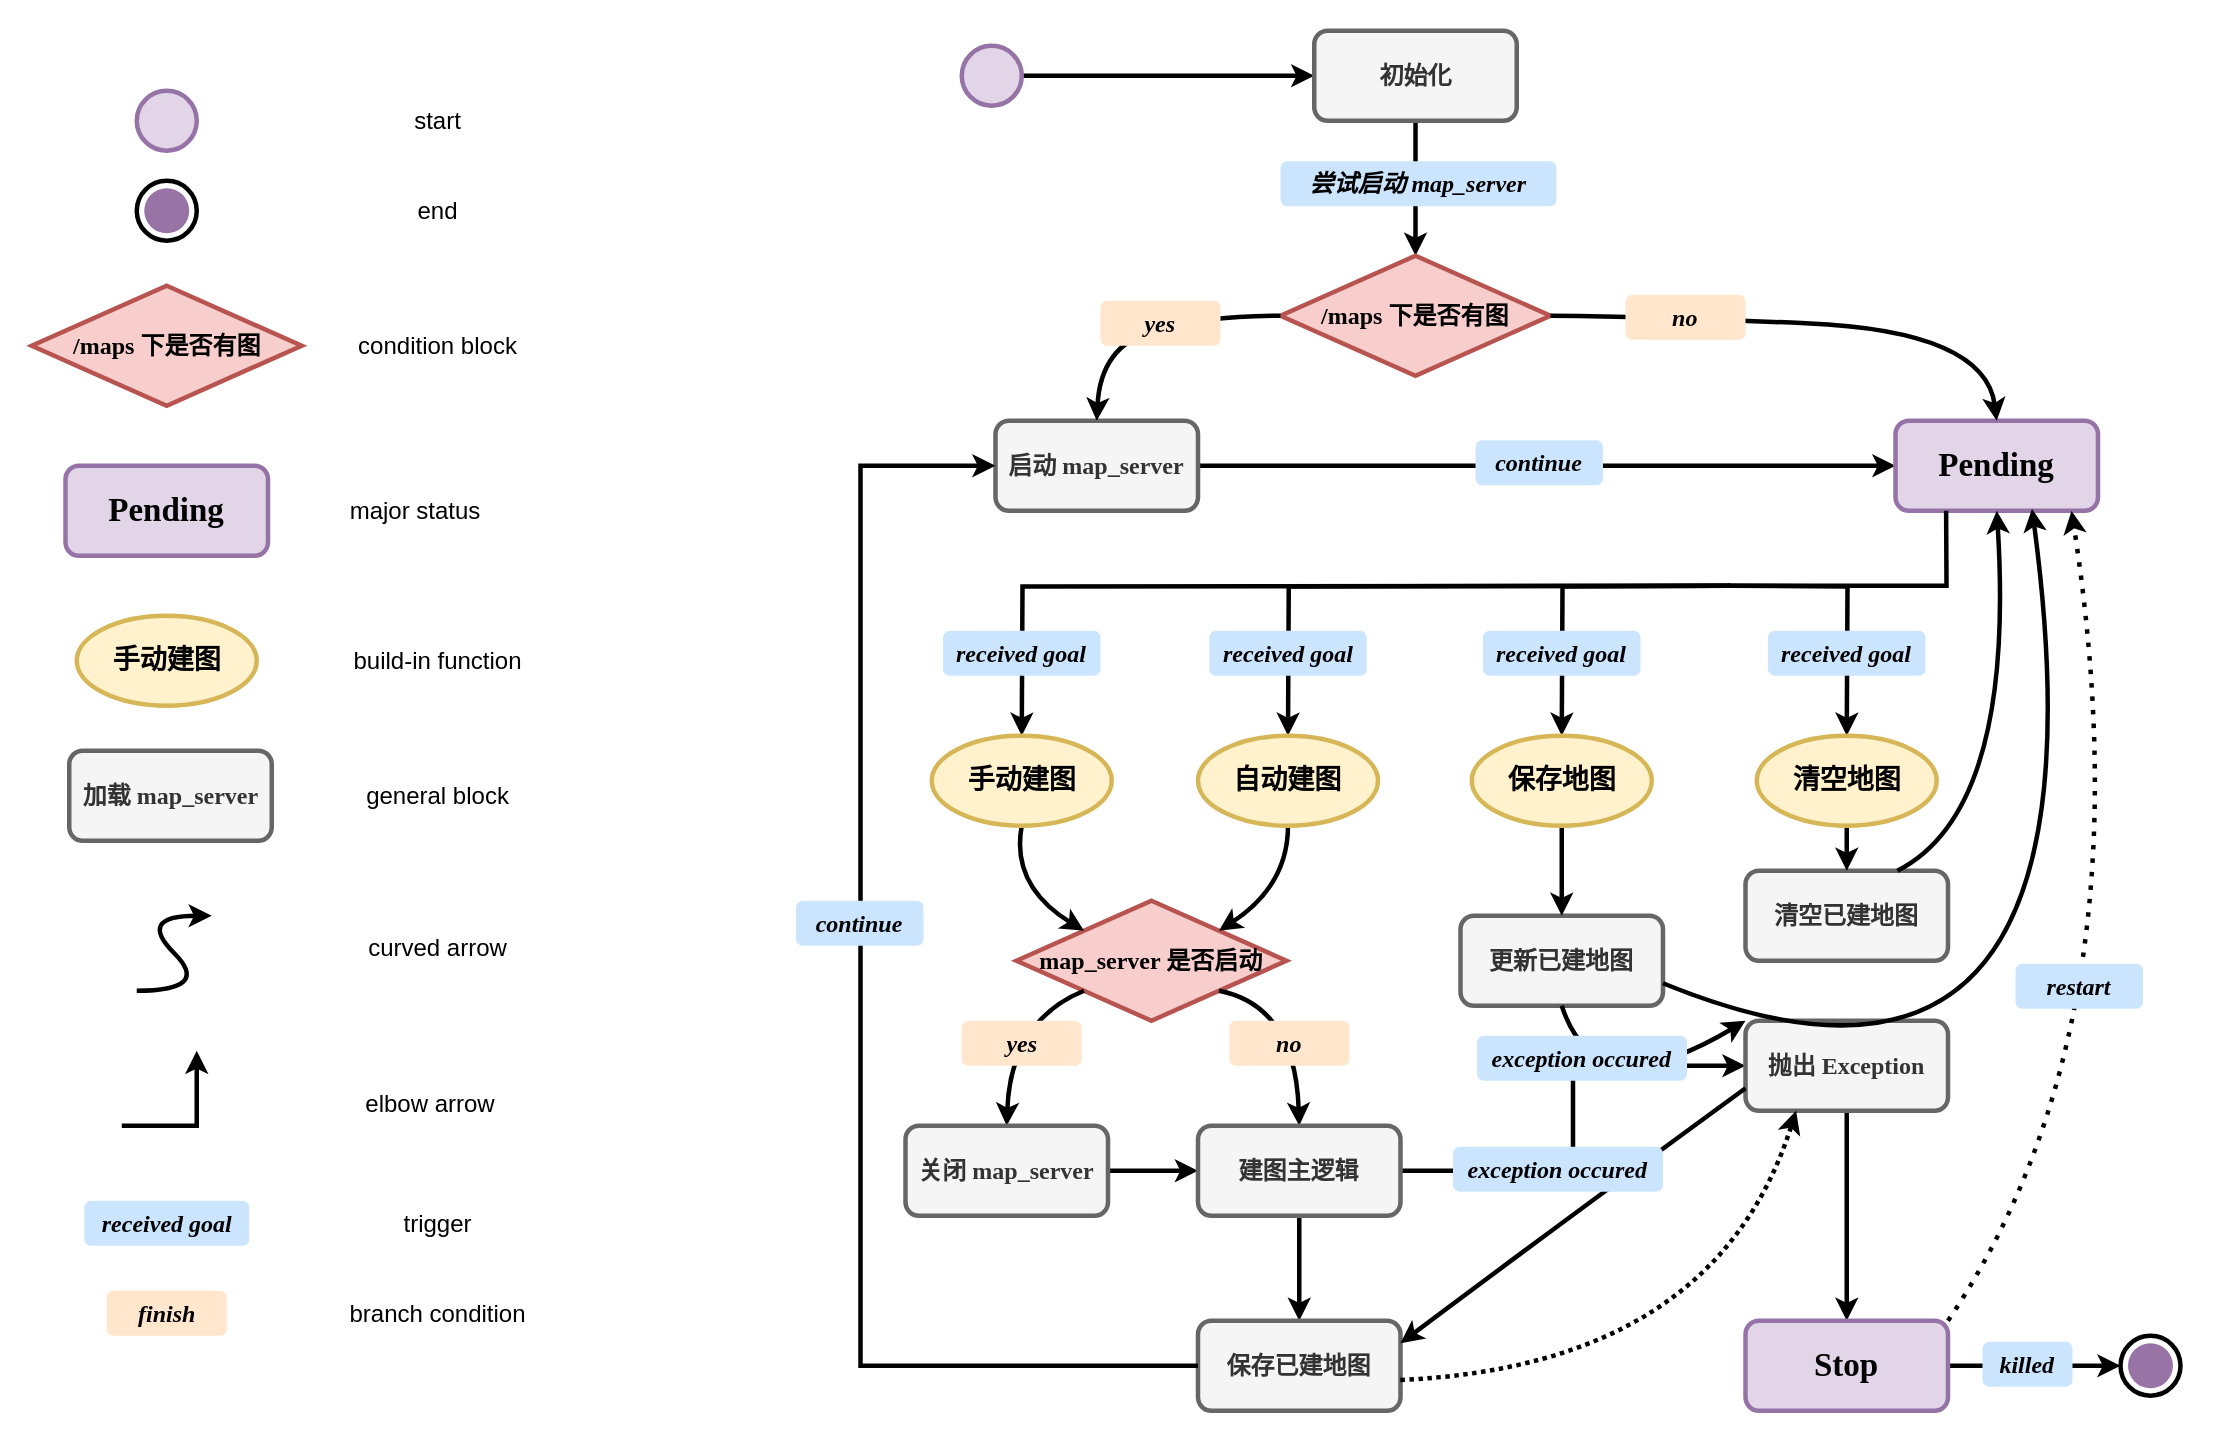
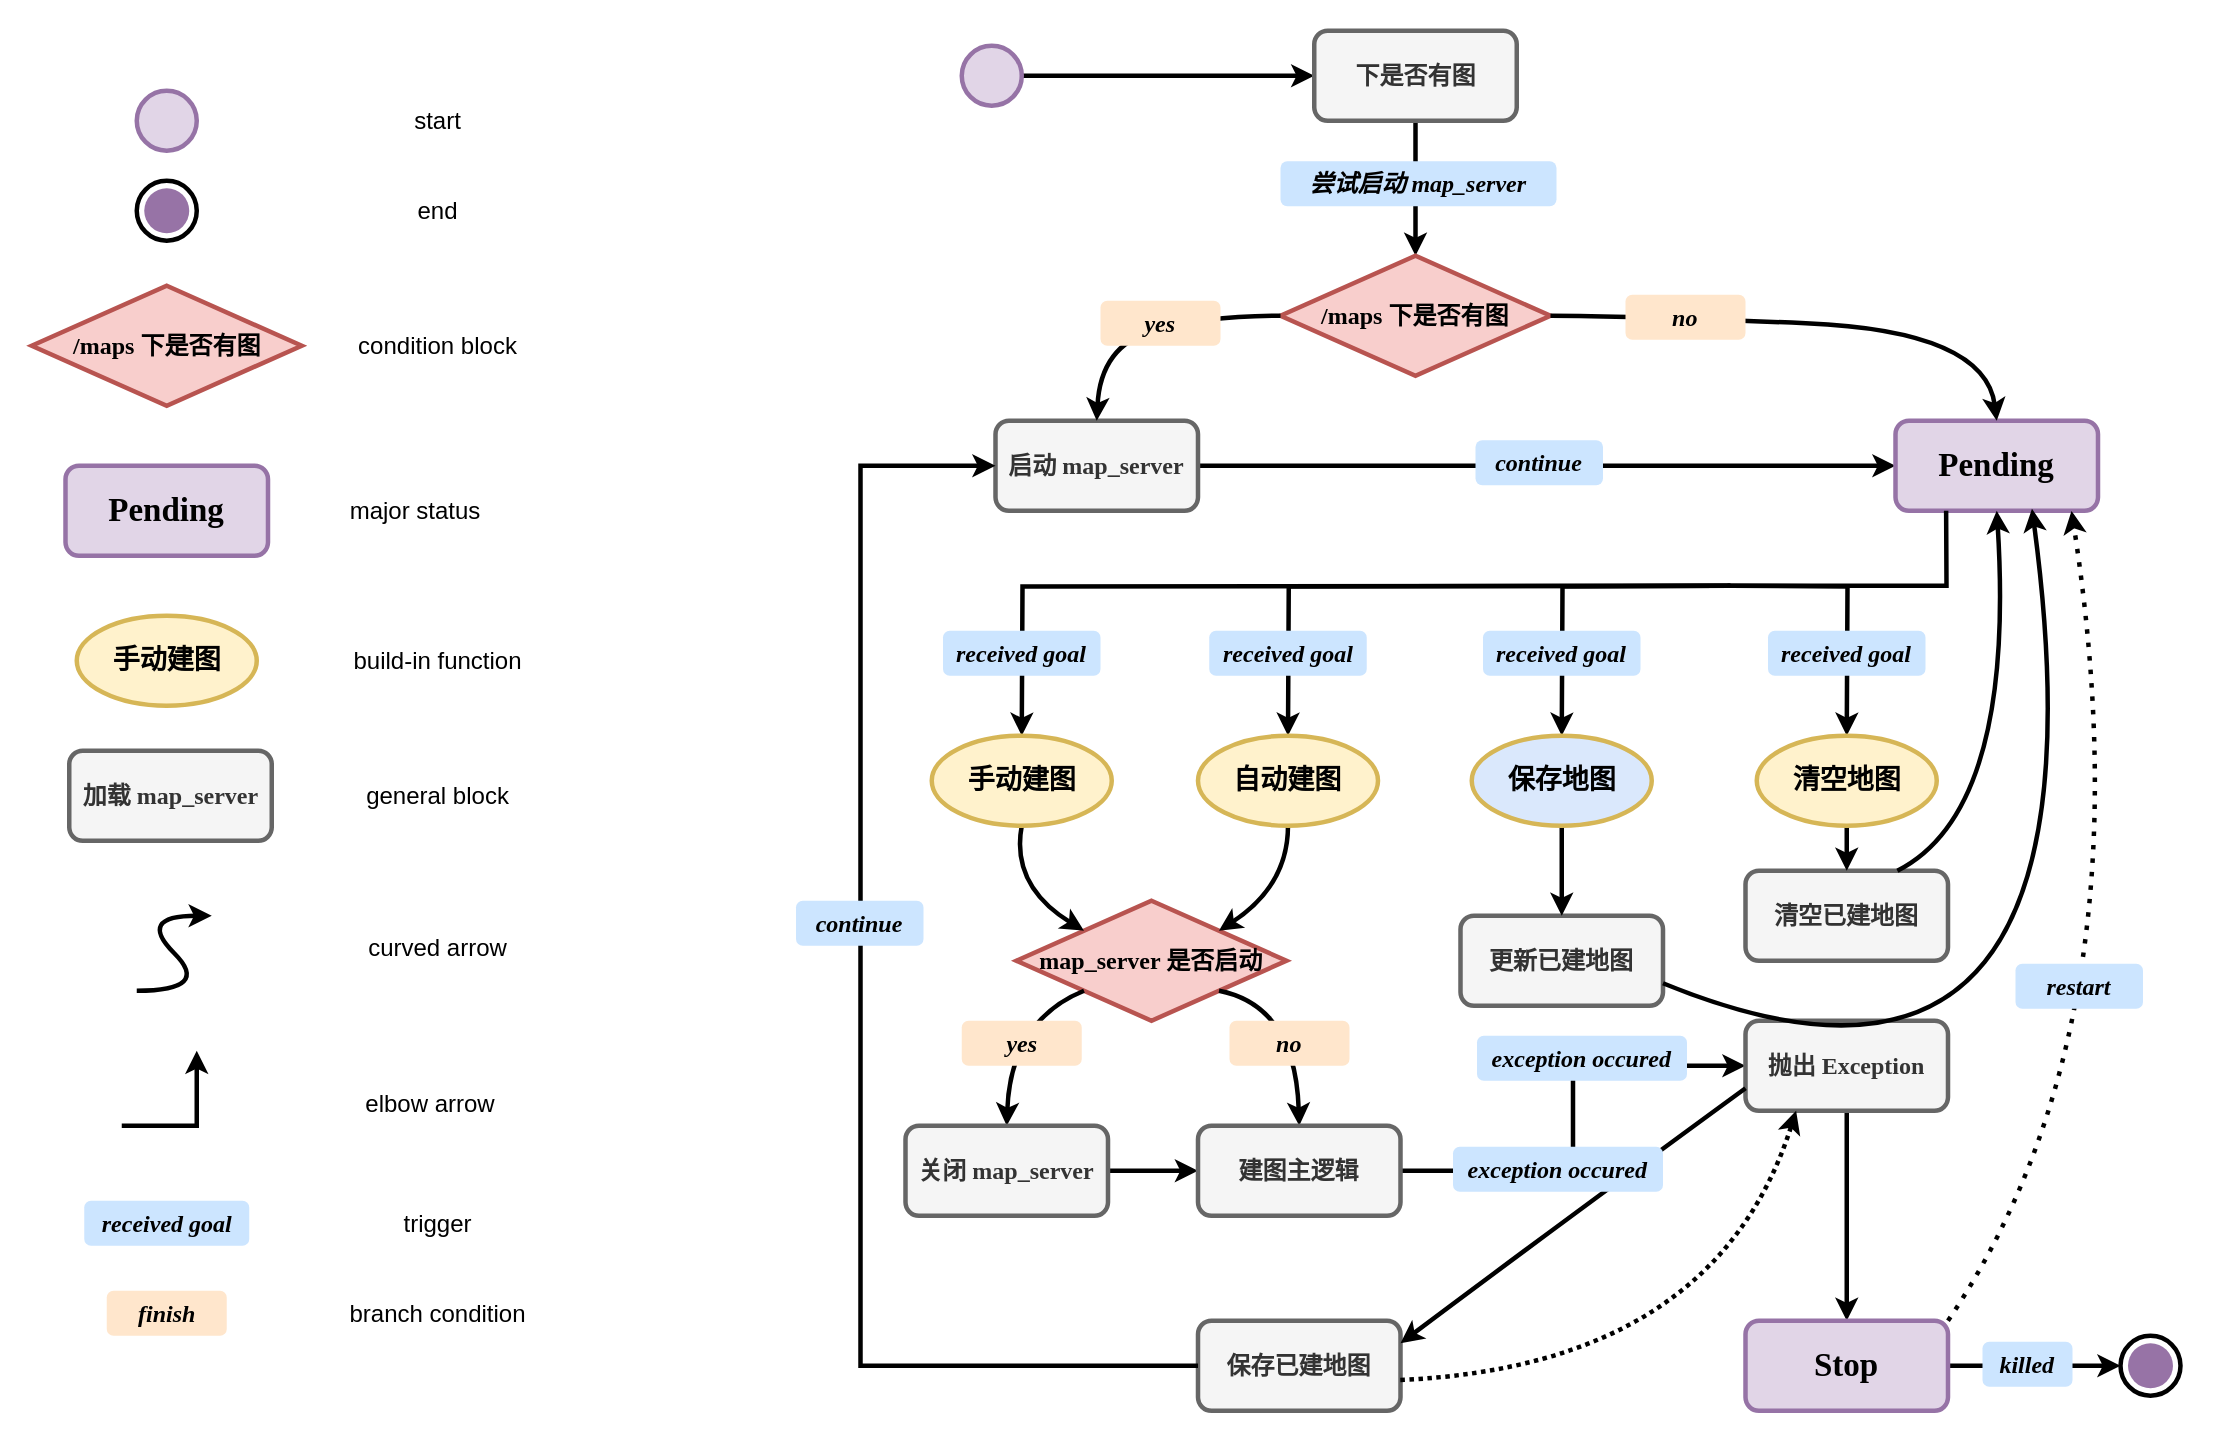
node "初始化": label "初始化" -> "下是否有图"
node "保存地图": fillcolor #fff2cc -> #dae8fc
edge "更新已建地图" -> "抛出 Exception": removed
edge "建图主逻辑" -> "保存已建地图": removed
